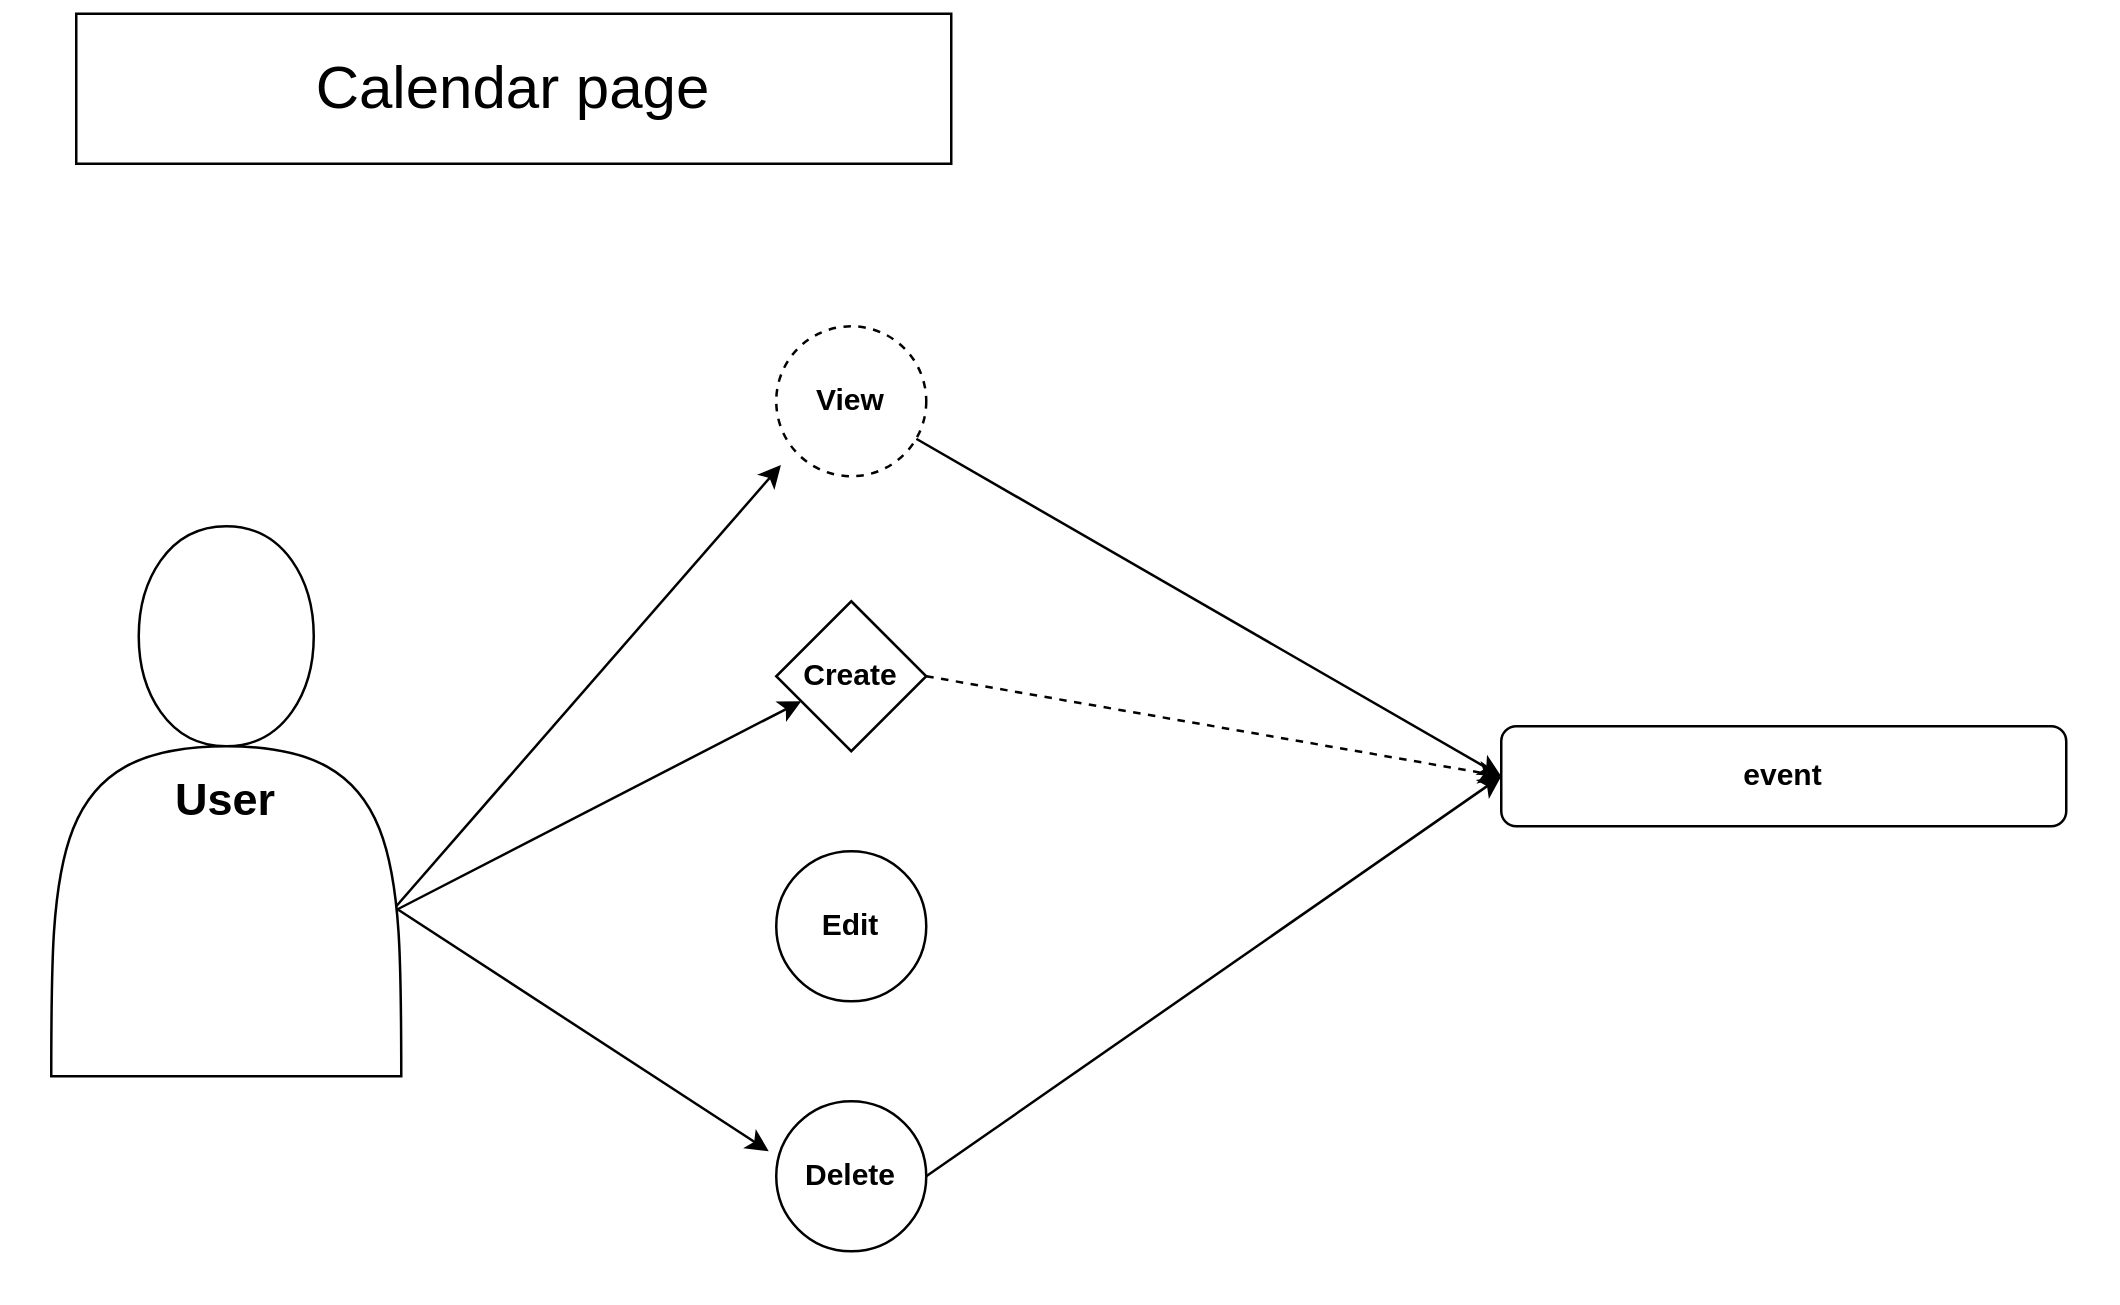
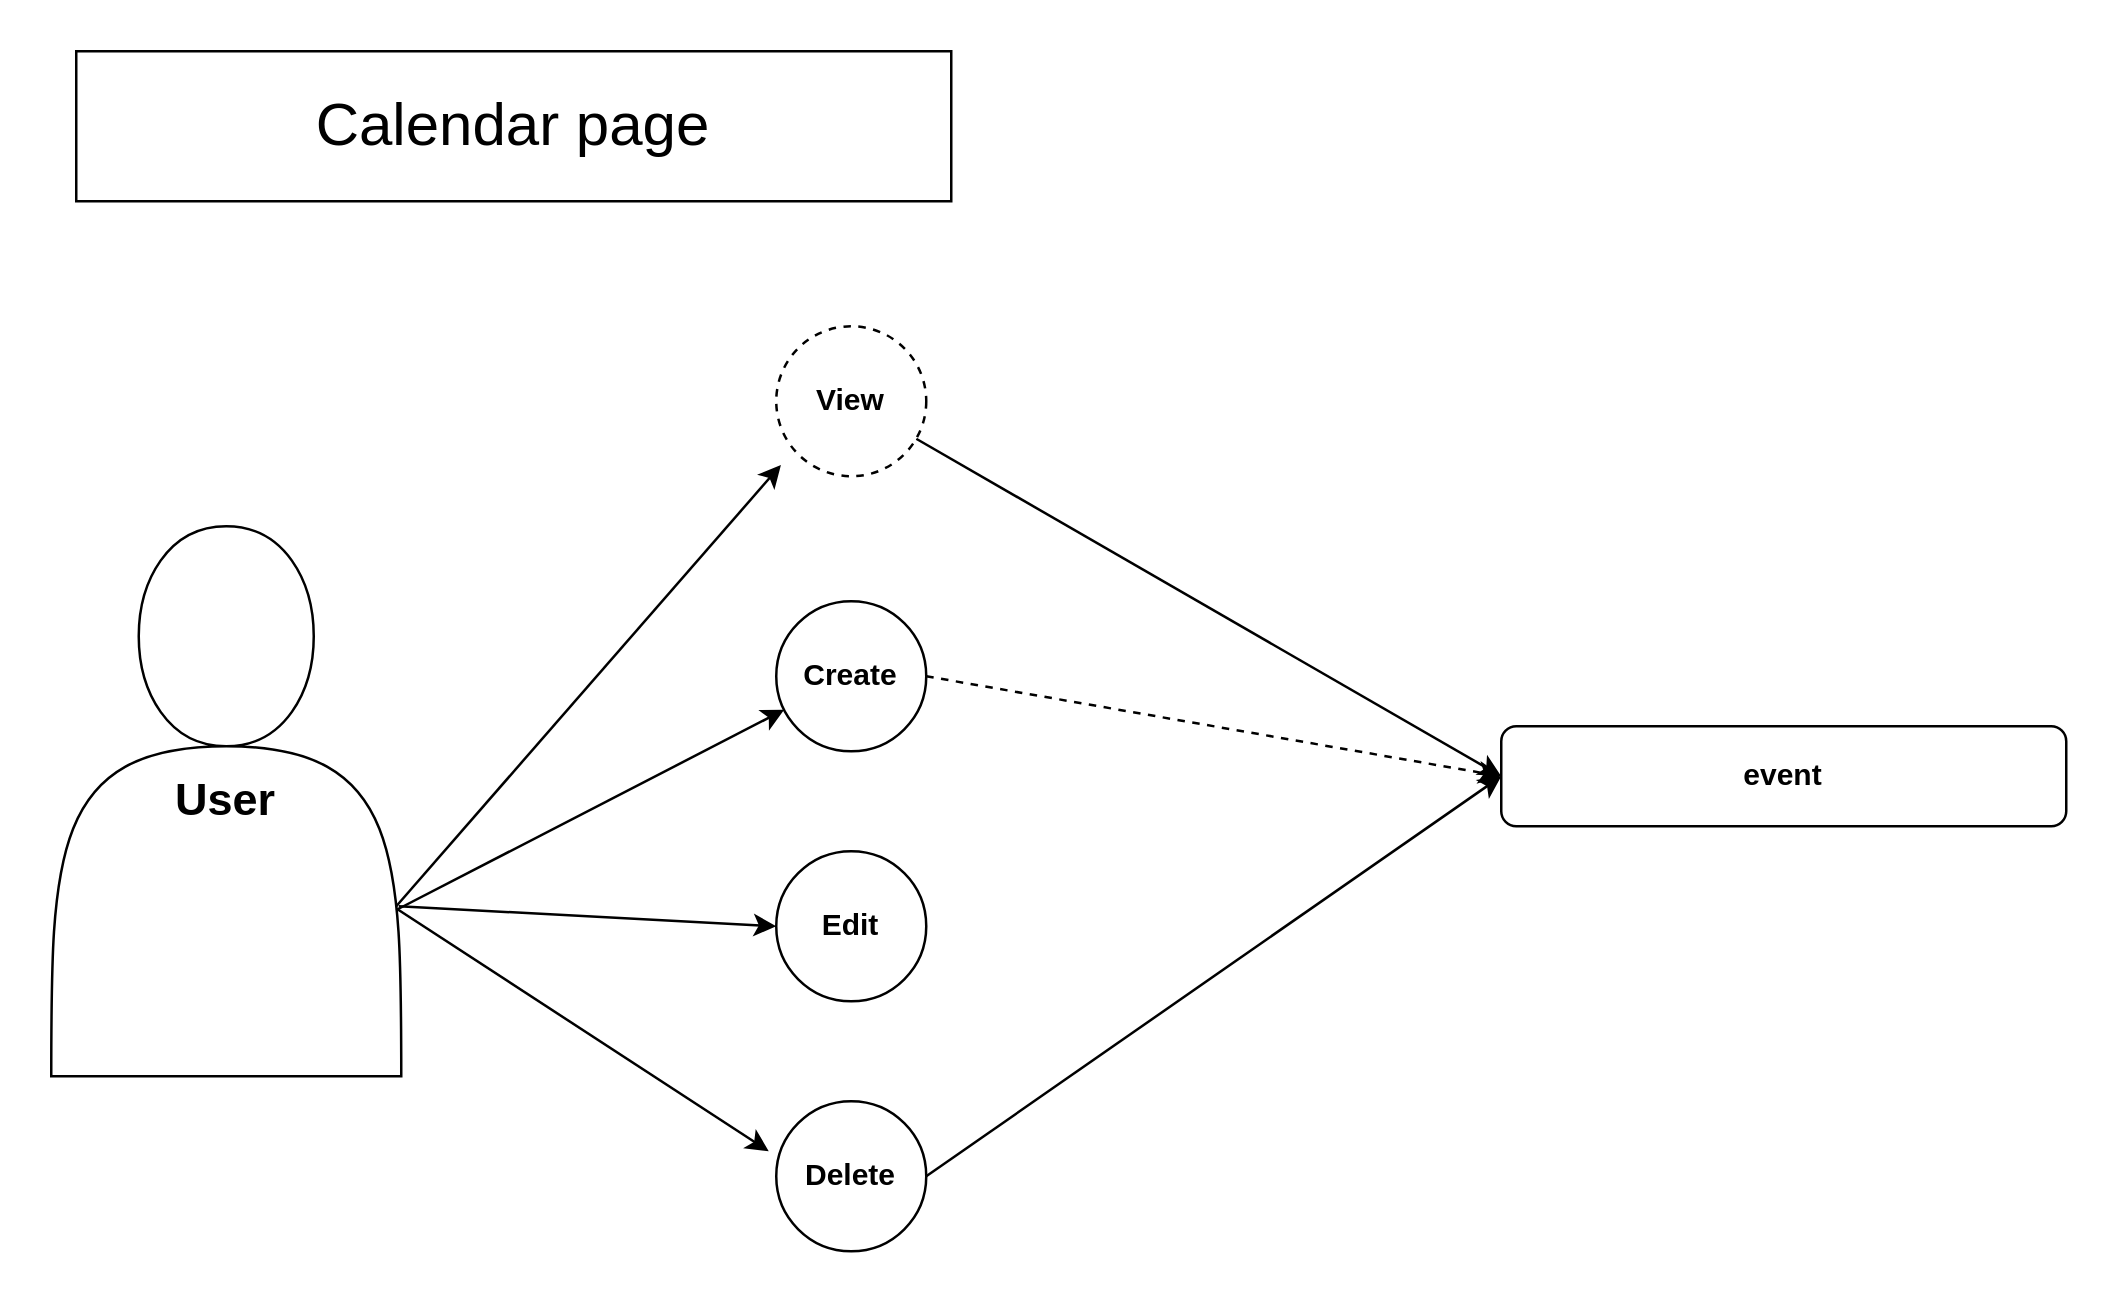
node "Calendar page": moved (514, 89) -> (514, 126)
node "Create": shape diamond -> ellipse
edge "User" -> "Edit": added
